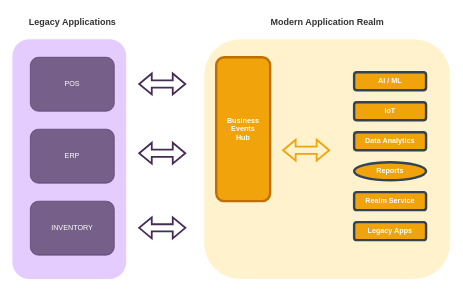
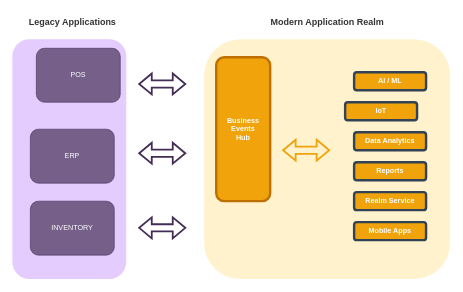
node "POS": moved (72, 84) -> (78, 75)
node "IoT": moved (390, 111) -> (381, 111)
node "Reports": shape ellipse -> rounded rectangle
node "Legacy Apps": label "Legacy Apps" -> "Mobile Apps"
